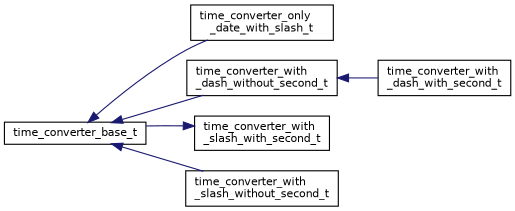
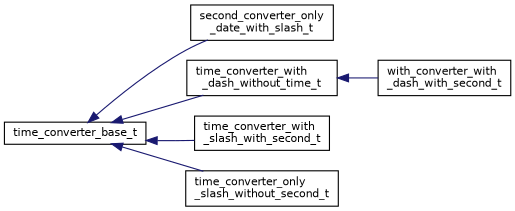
node "time_converter_only _date_with_slash_t": label "time_converter_only _date_with_slash_t" -> "second_converter_only _date_with_slash_t"
node "time_converter_with _dash_without_second_t": label "time_converter_with _dash_without_second_t" -> "time_converter_with _dash_without_time_t"
node "time_converter_with _dash_with_second_t": label "time_converter_with _dash_with_second_t" -> "with_converter_with _dash_with_second_t"
edge "time_converter_base_t" -> "time_converter_with _slash_with_second_t": reversed
node "time_converter_with _slash_without_second_t": label "time_converter_with _slash_without_second_t" -> "time_converter_only _slash_without_second_t"
